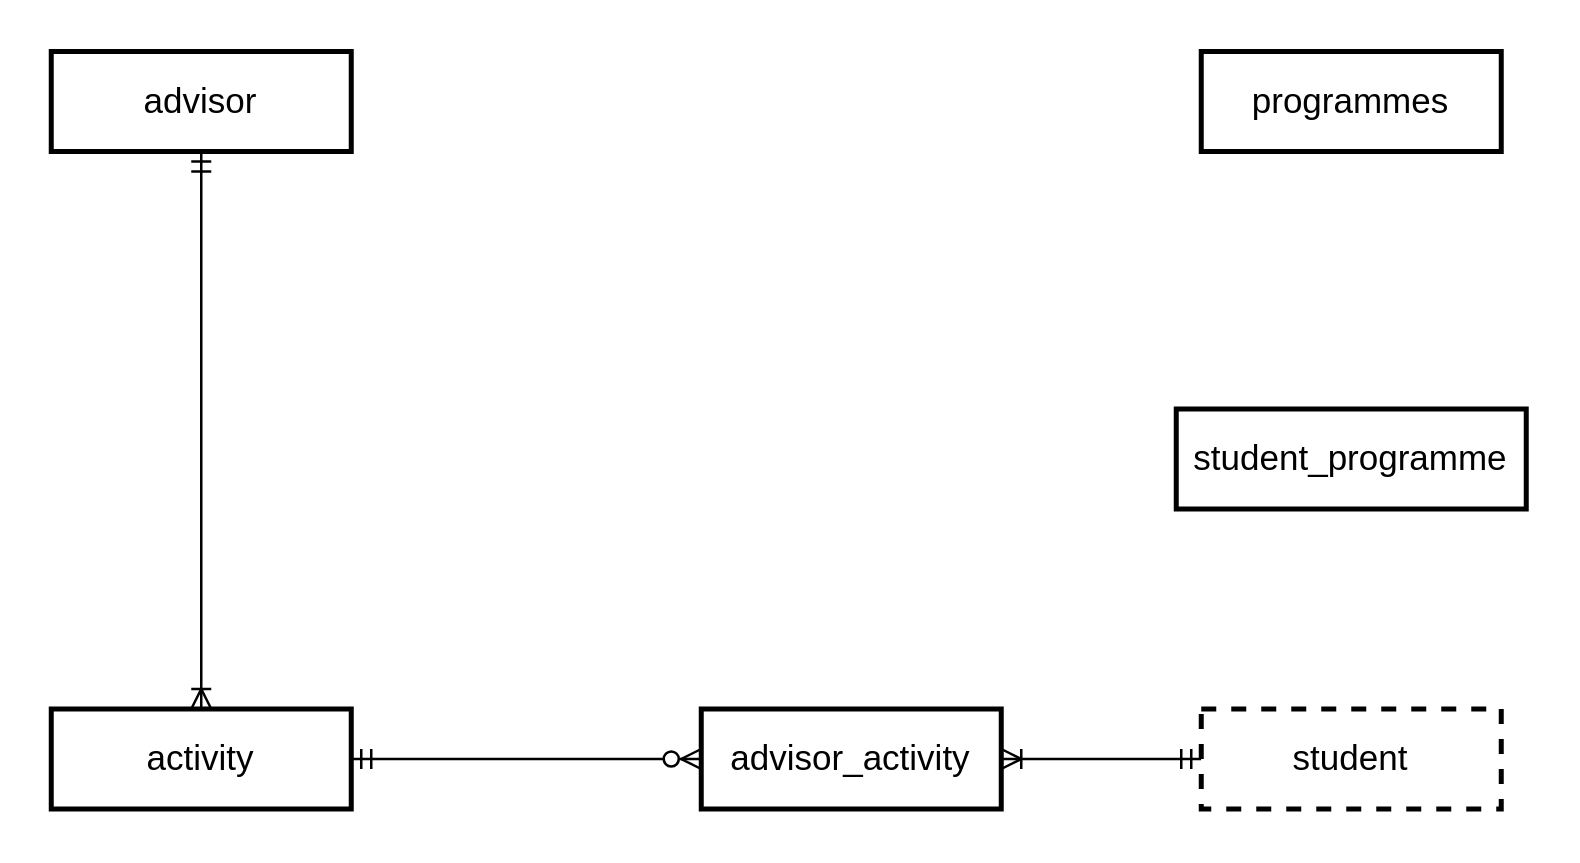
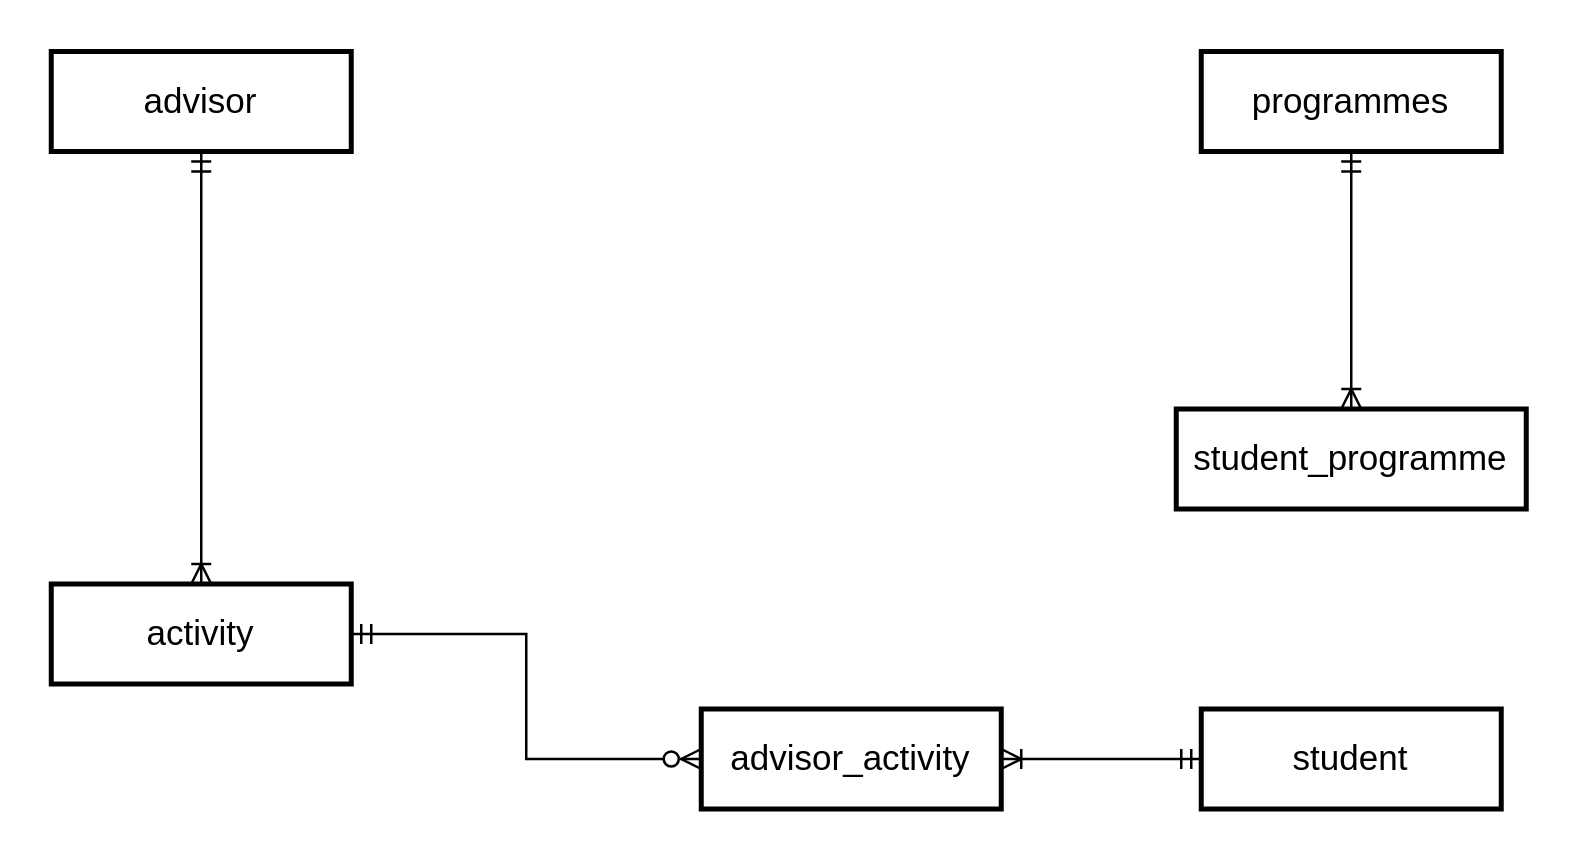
edge "programmes" -- "student_programme": added
node "activity": moved (201, 759) -> (201, 634)
node "student": style dashed -> solid
